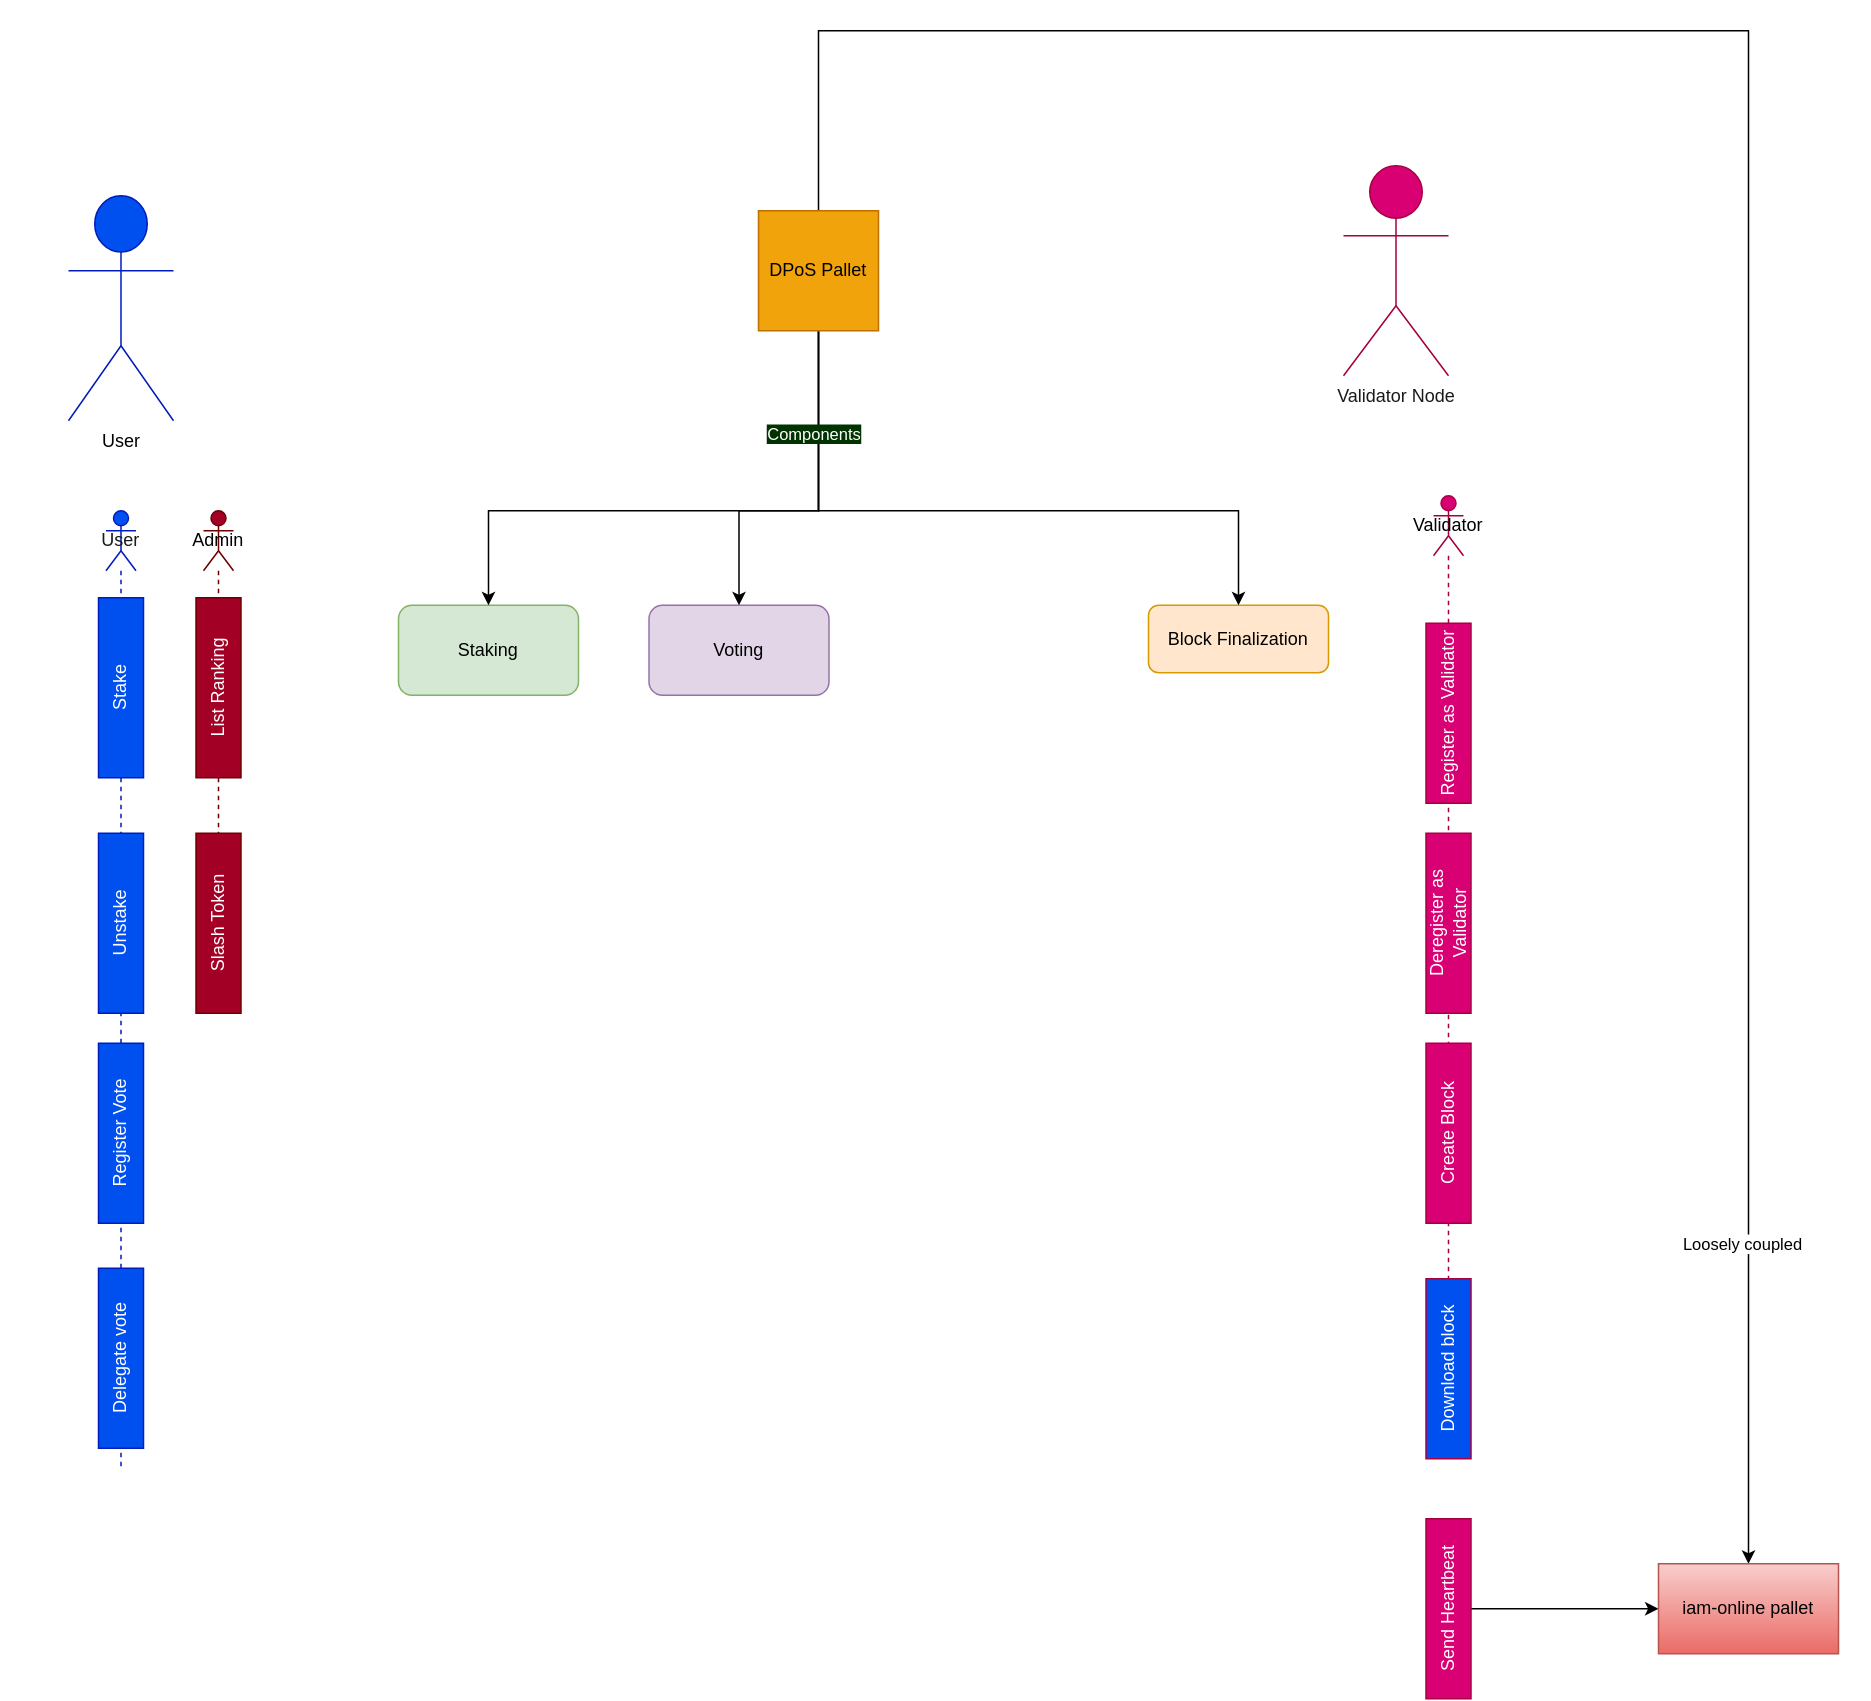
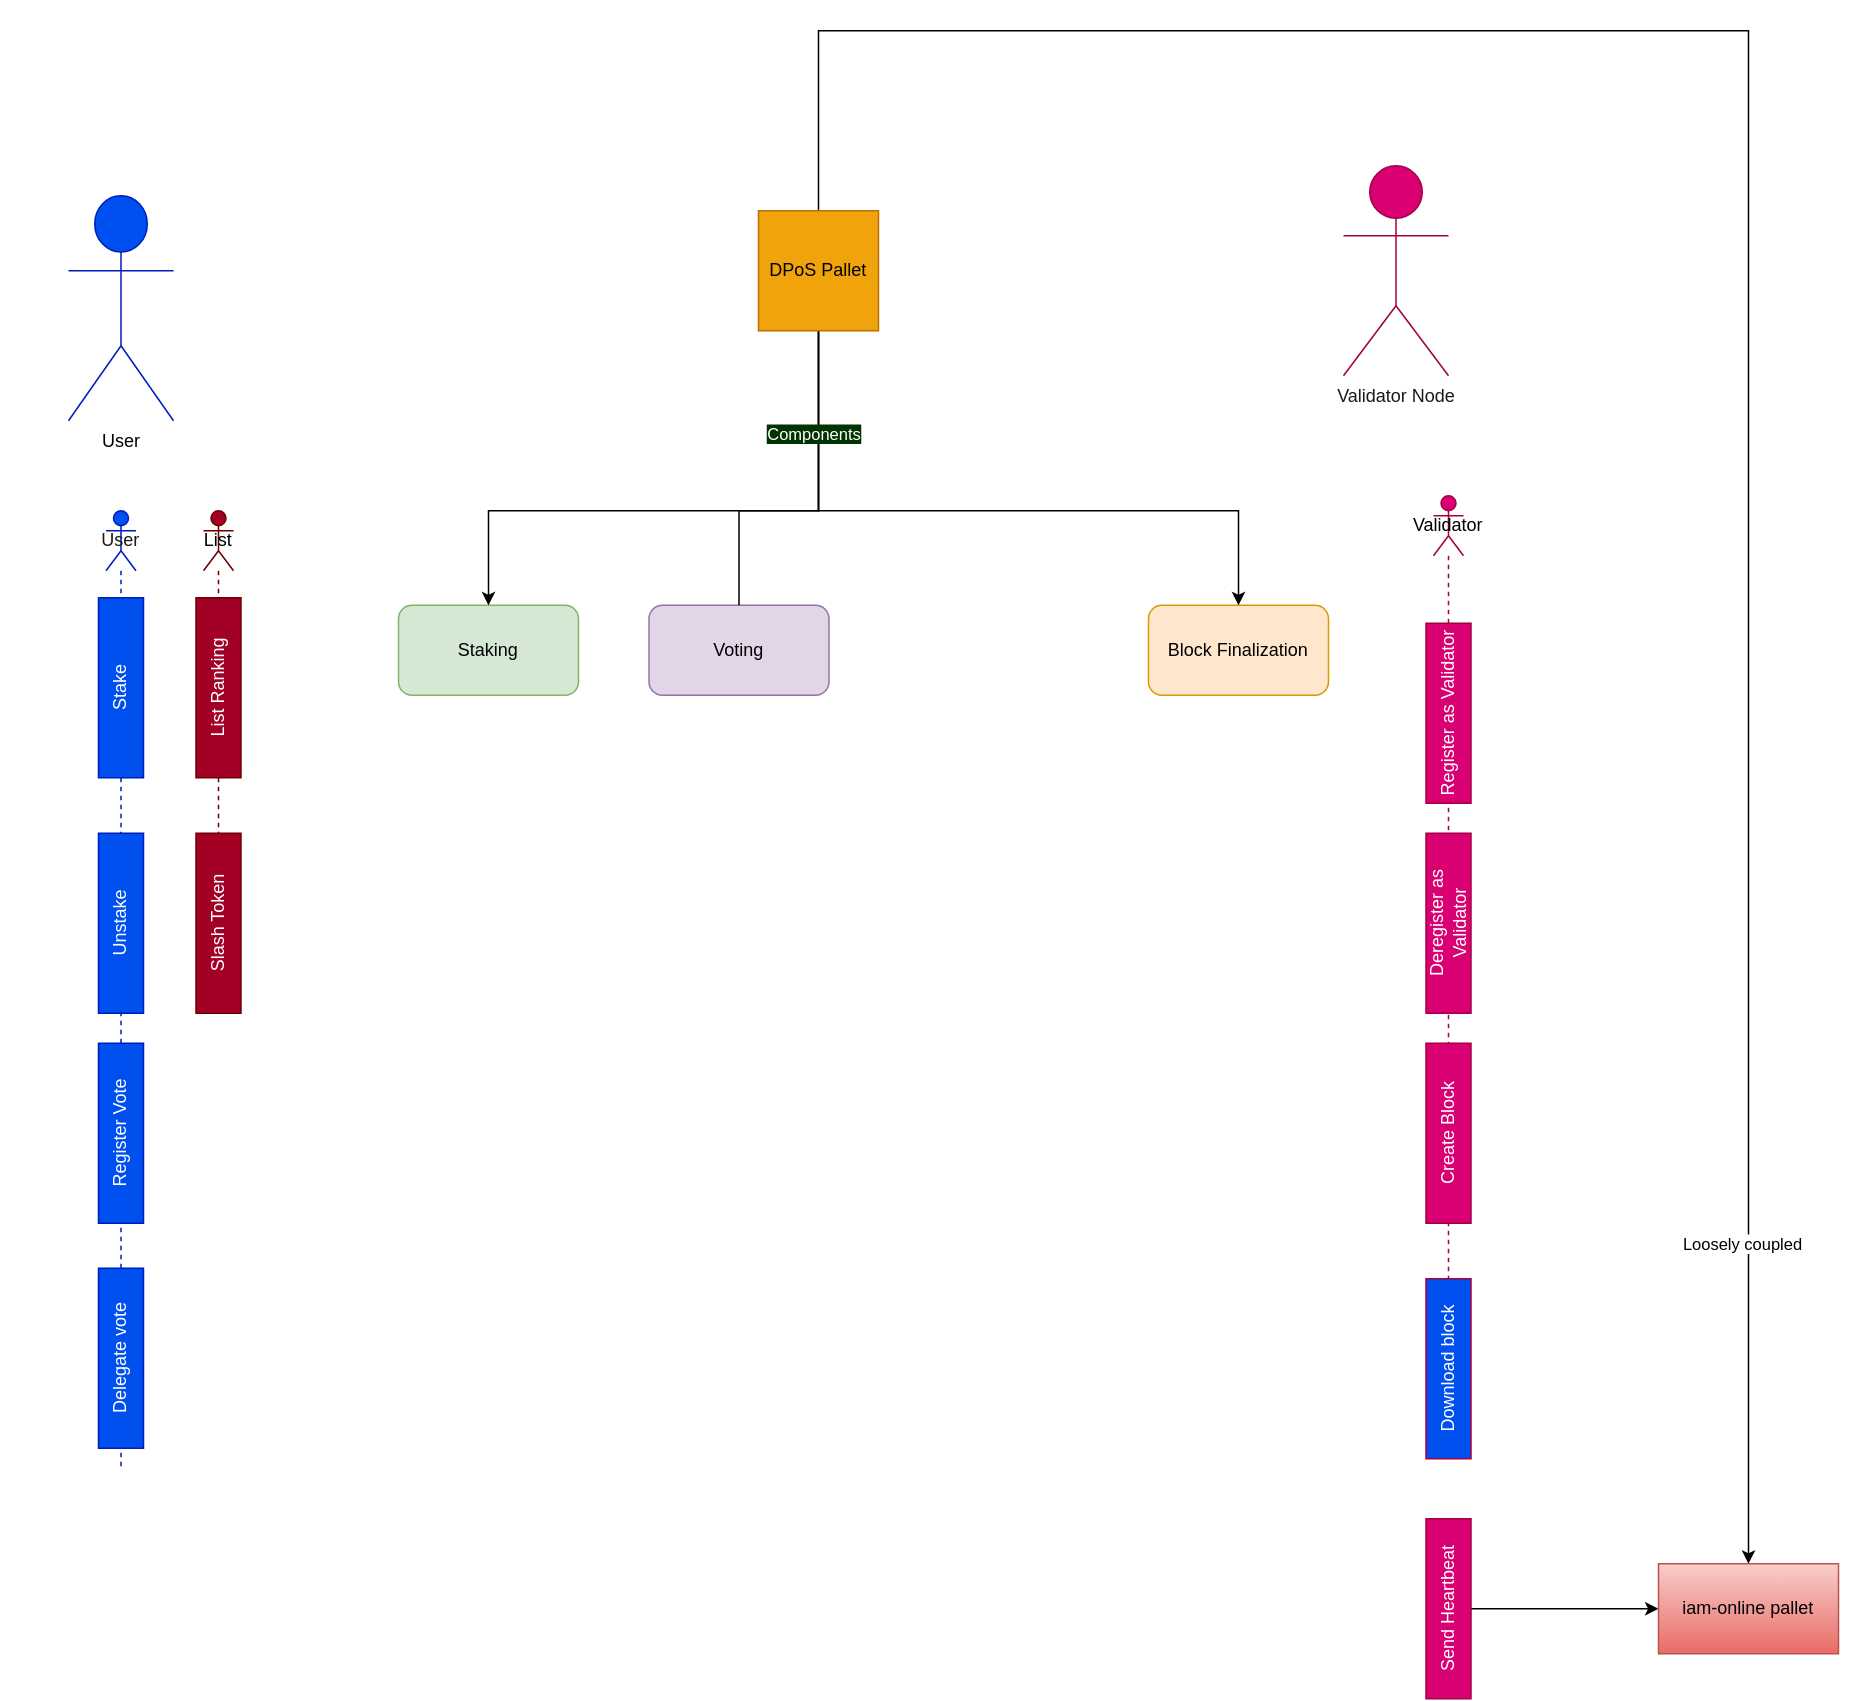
node "Admin": label "Admin" -> "List"
edge "DPoS Pallet" -> "Voting": arrowhead classic -> none
node "Block Finalization": size 180x68 -> 180x90
